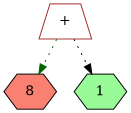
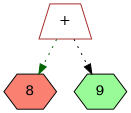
node "1": label "1" -> "9"
